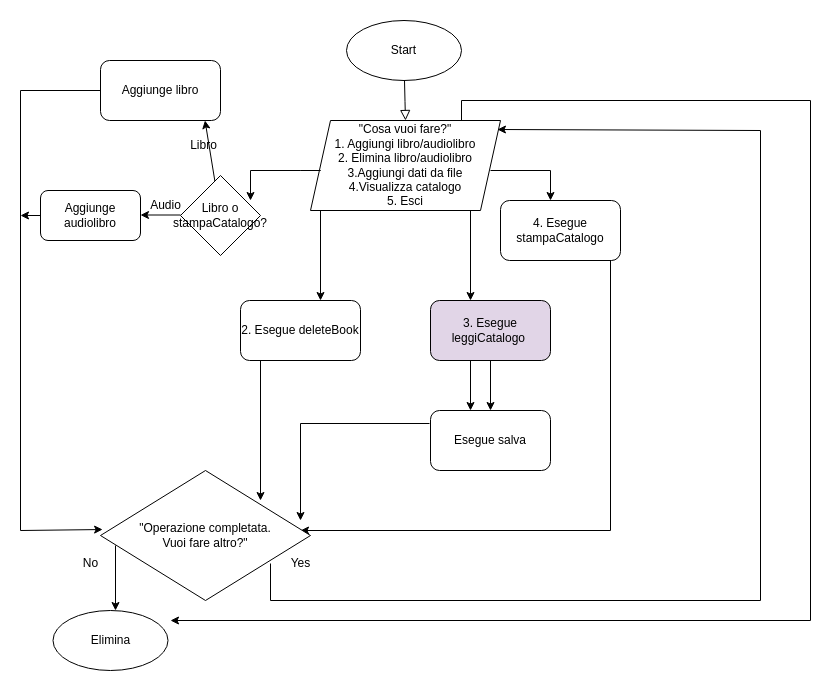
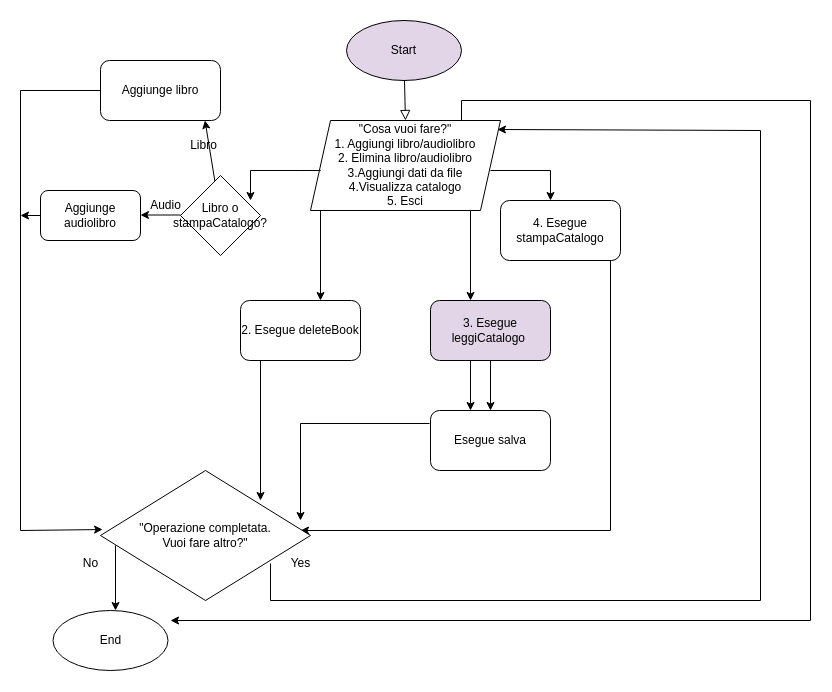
node "Start": fillcolor #ffffff -> #e1d5e7
node "Elimina": label "Elimina" -> "End"
